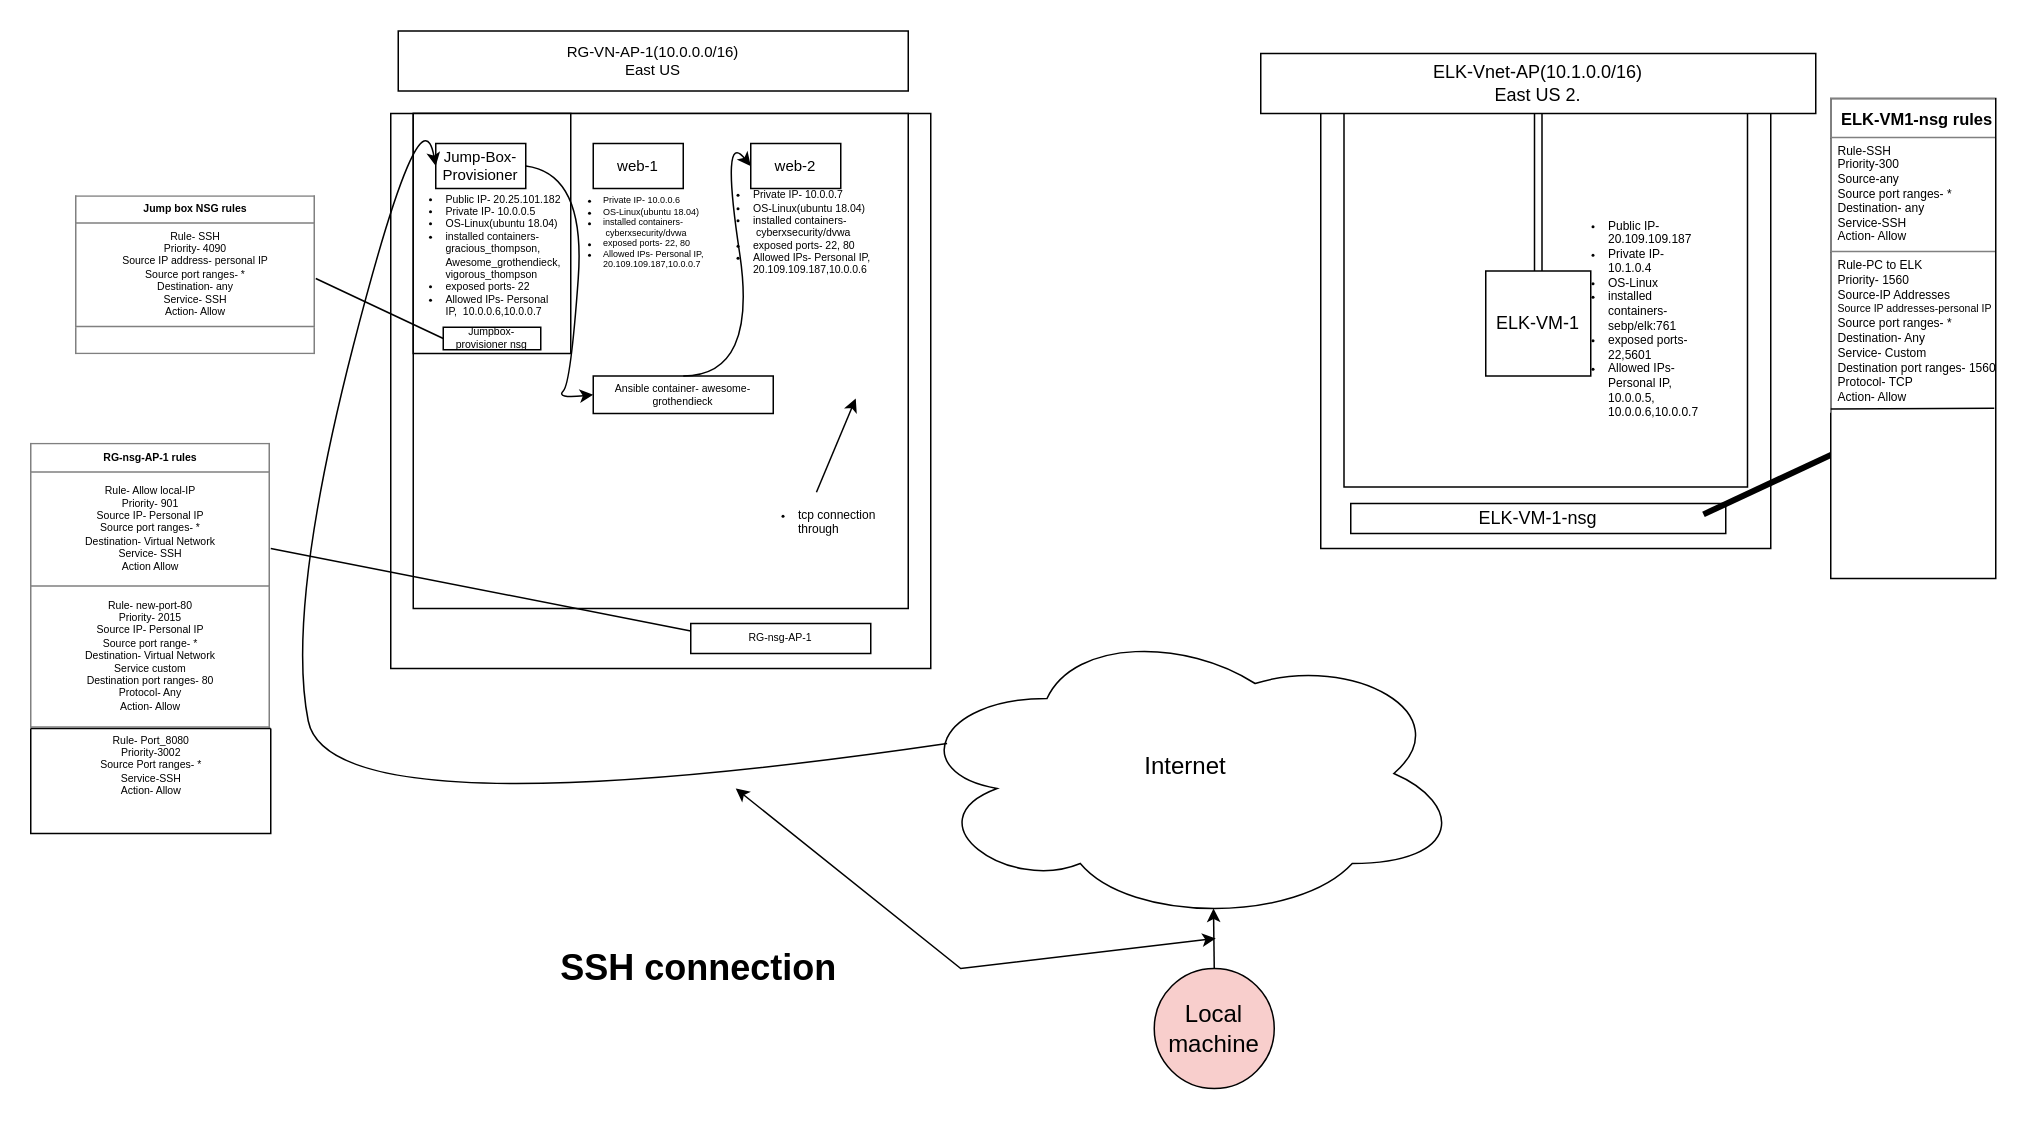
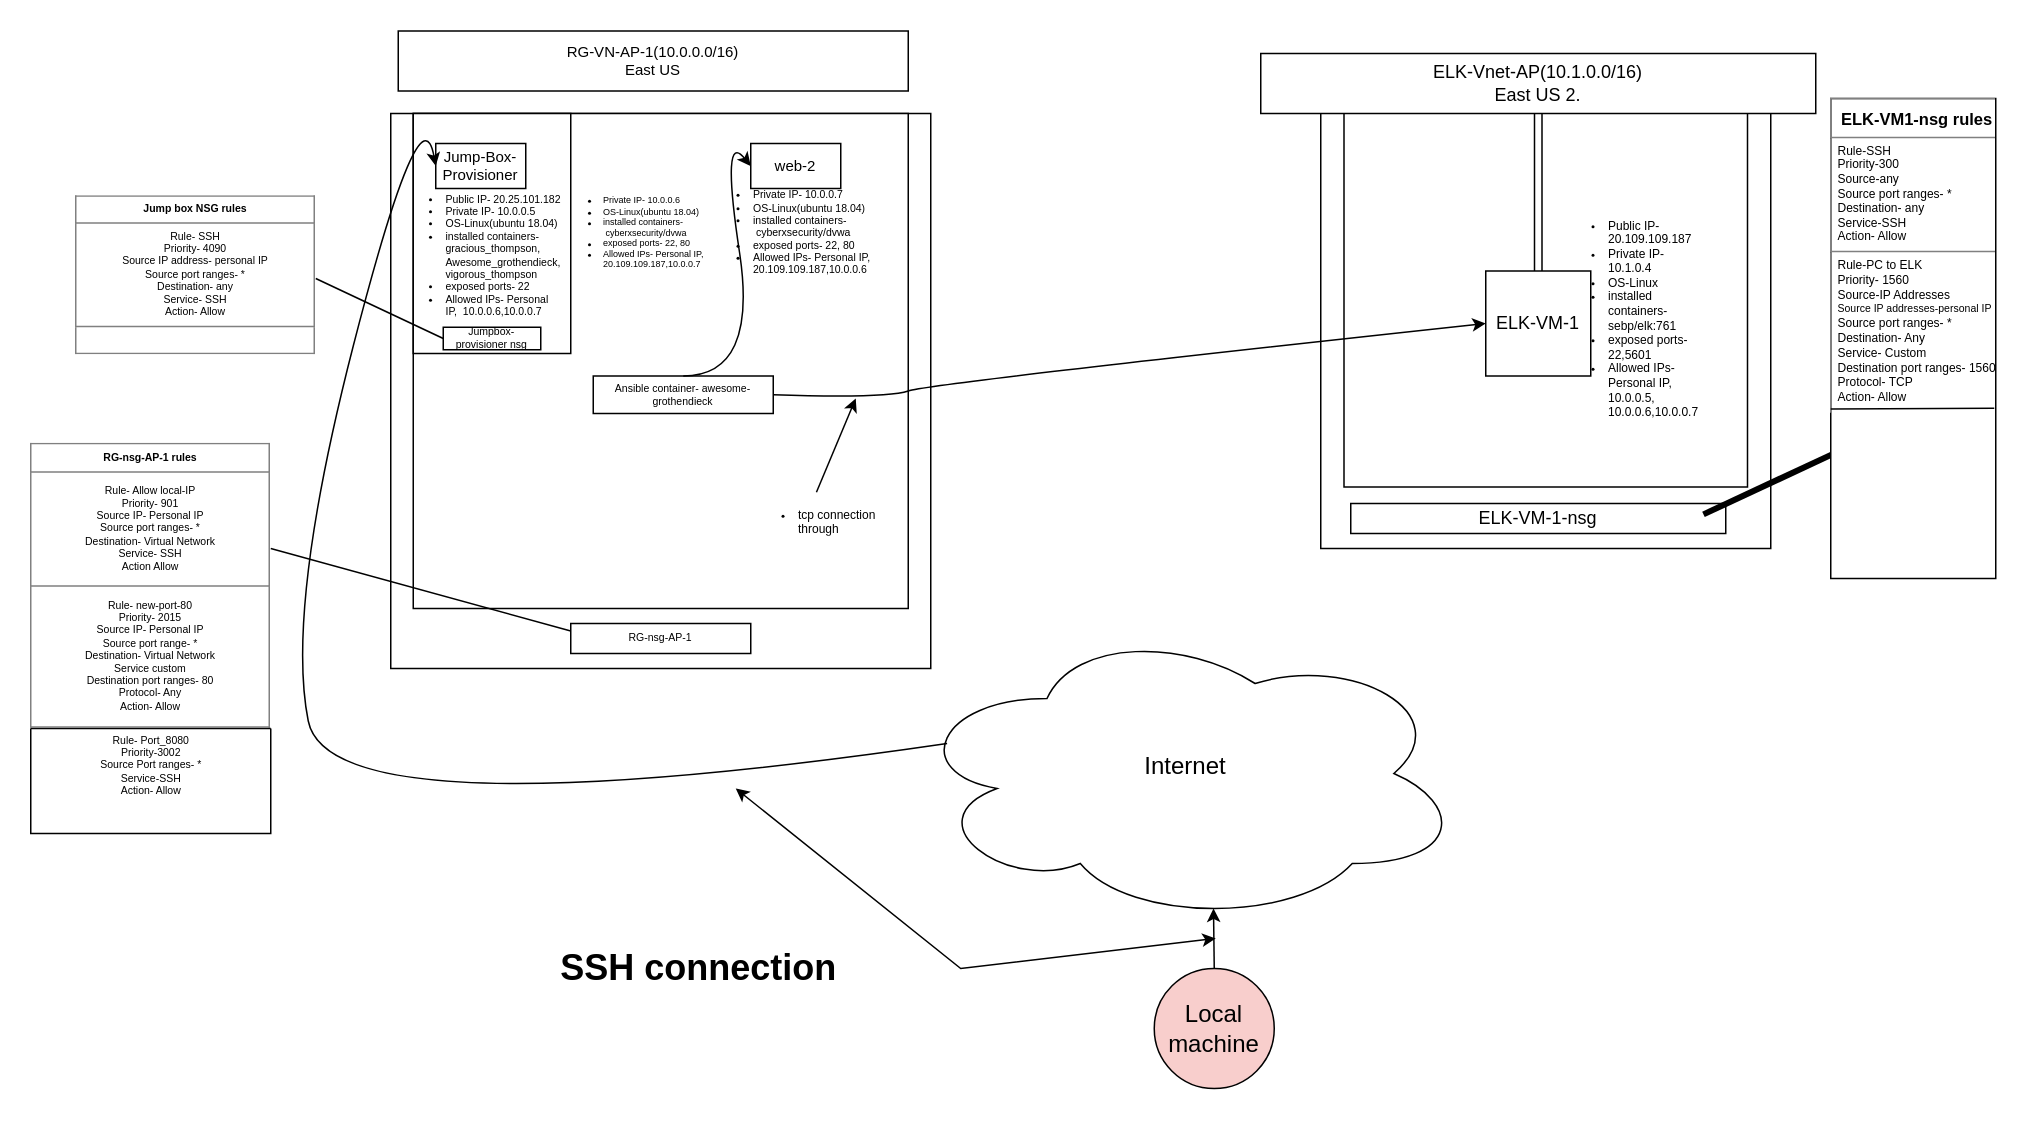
node "web-1": removed
edge "Jump-Box-Provisioner" -> "Ansible container- awesome-grothendieck": removed
edge "Ansible container- awesome-grothendieck" -> "ELK-VM-1": added
node "RG-nsg-AP-1": moved (781, 638) -> (661, 638)
